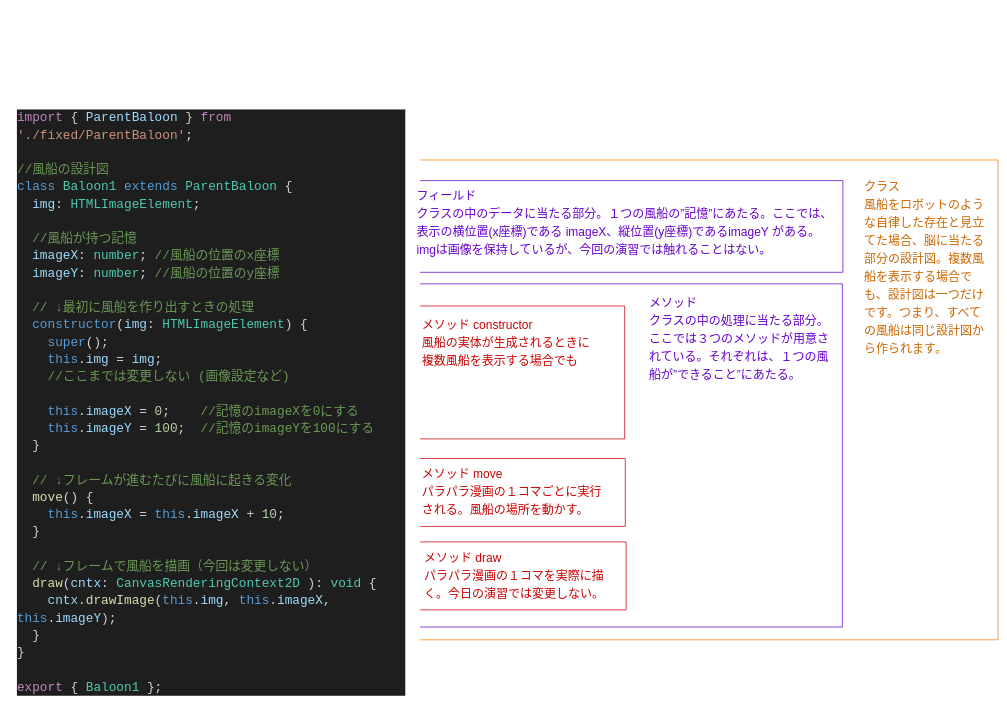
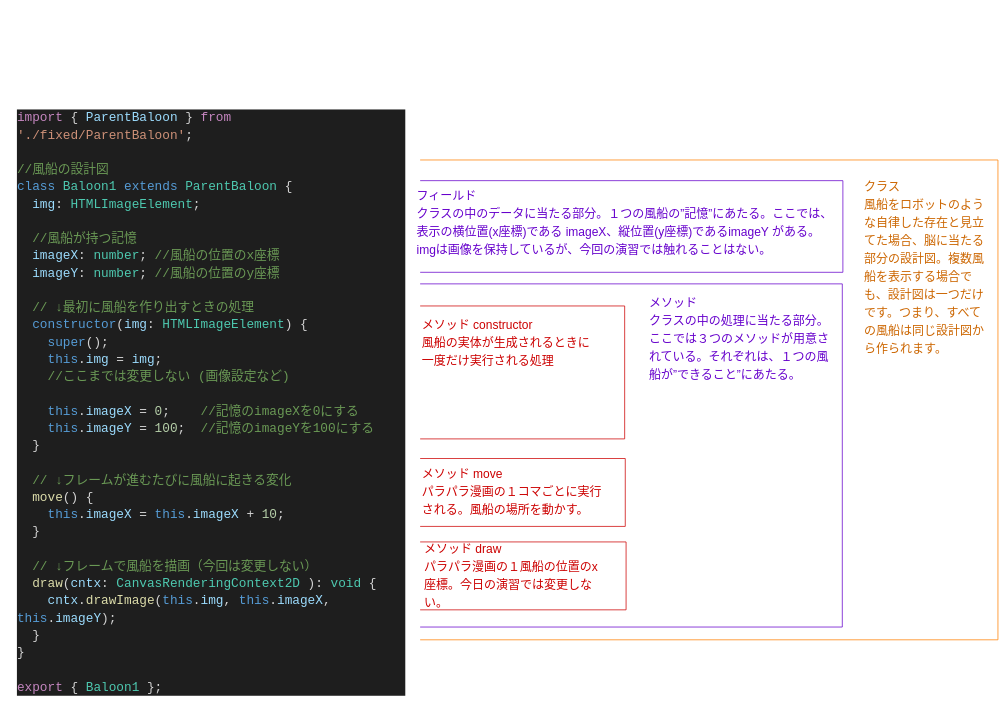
node "メソッド constructor 風船の実体が生成されるときに 複数風船を表示する場合でも": label "メソッド constructor 風船の実体が生成されるときに 複数風船を表示する場合でも" -> "メソッド constructor 風船の実体が生成されるときに 一度だけ実行される処理"
node "メソッド draw パラパラ漫画の１コマを実際に描く。今日の演習では変更しない。": label "メソッド draw パラパラ漫画の１コマを実際に描く。今日の演習では変更しない。" -> "メソッド draw パラパラ漫画の１風船の位置のx座標。今日の演習では変更しない。"
